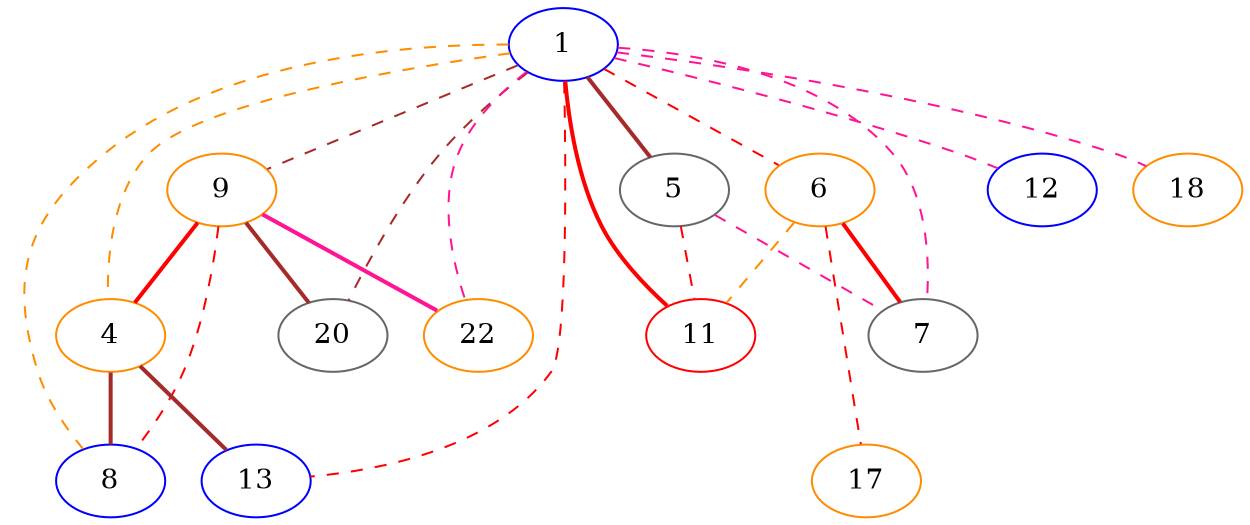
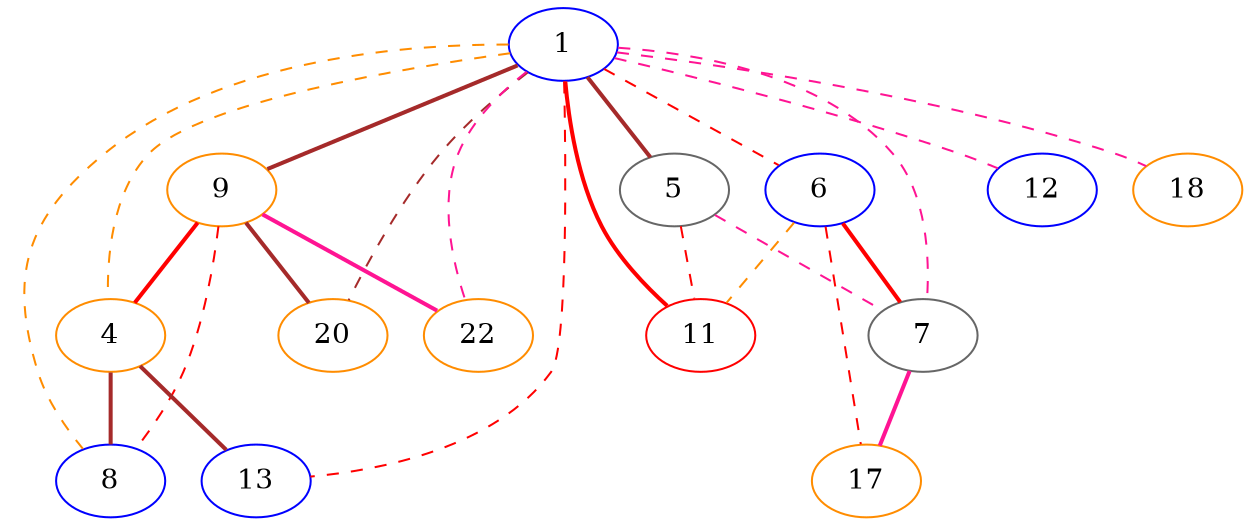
edge "1" -- "9": style dashed -> bold
node "6": color darkorange -> blue
node "20": color gray40 -> darkorange
edge "7" -- "17": added
